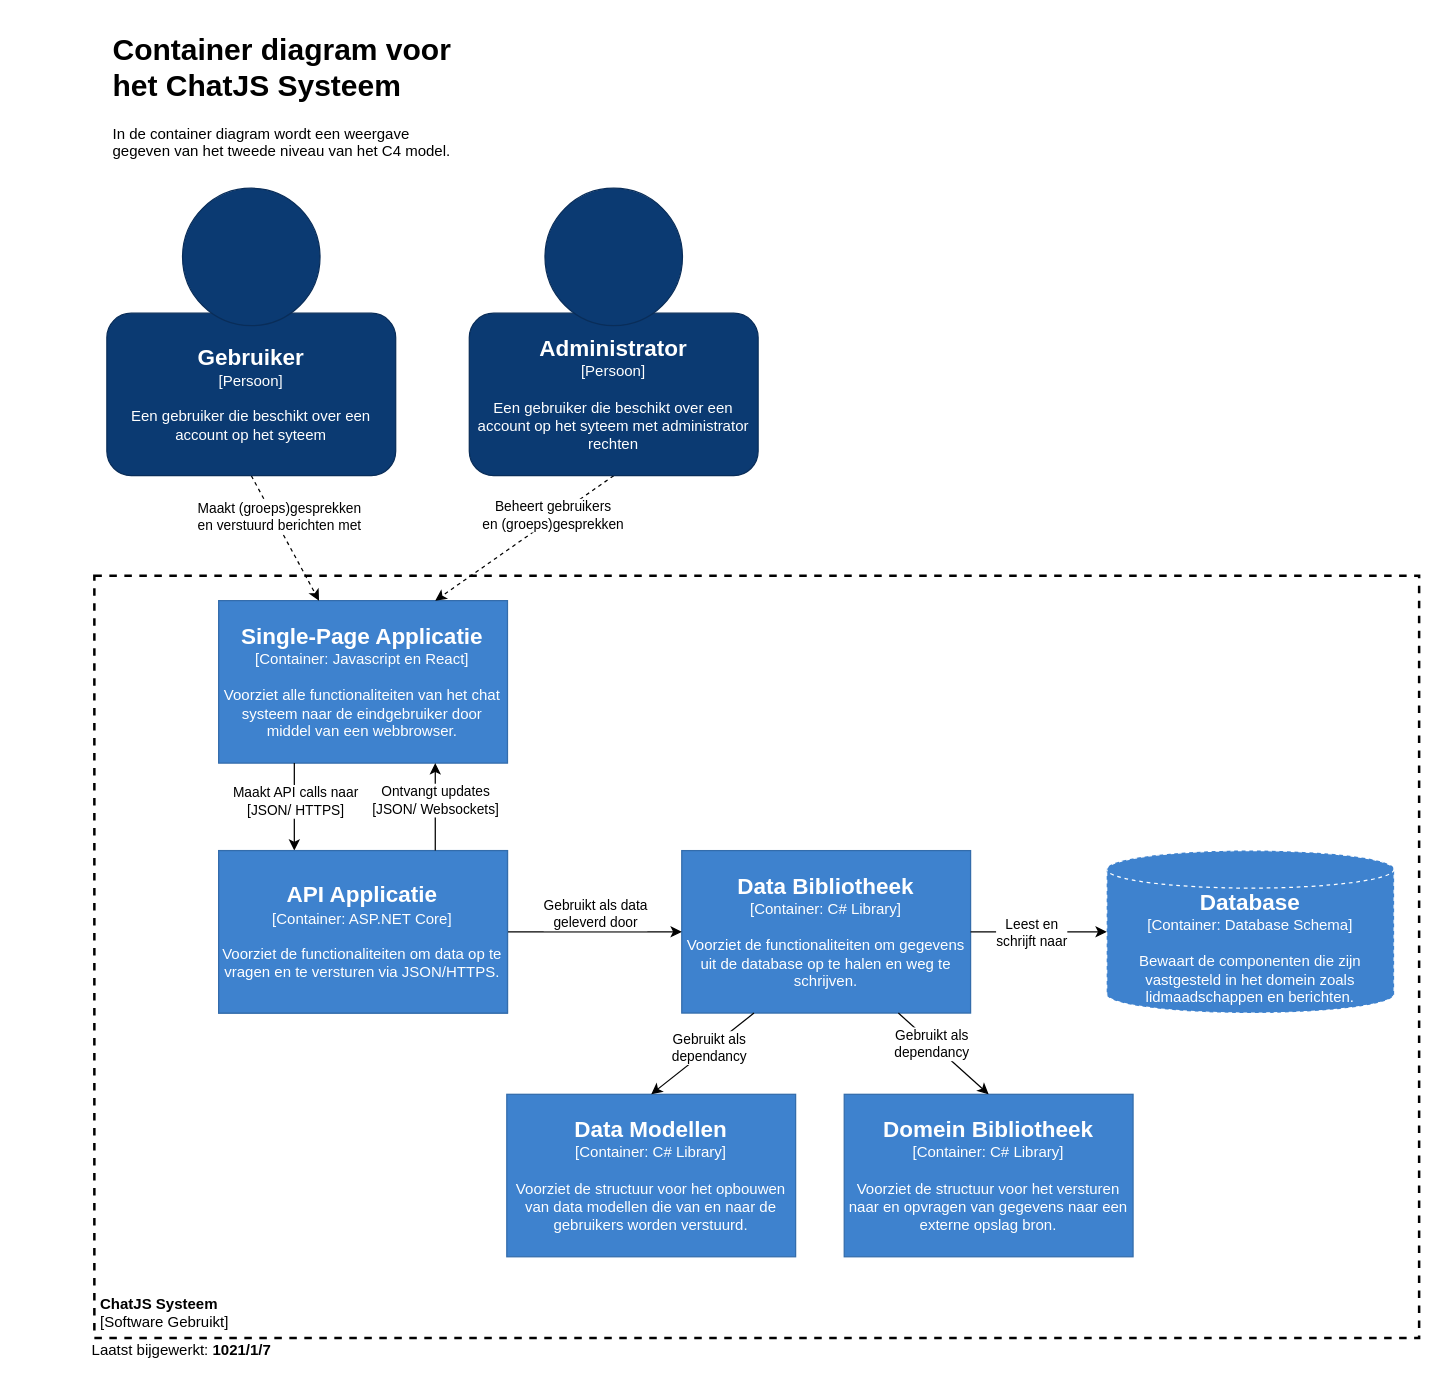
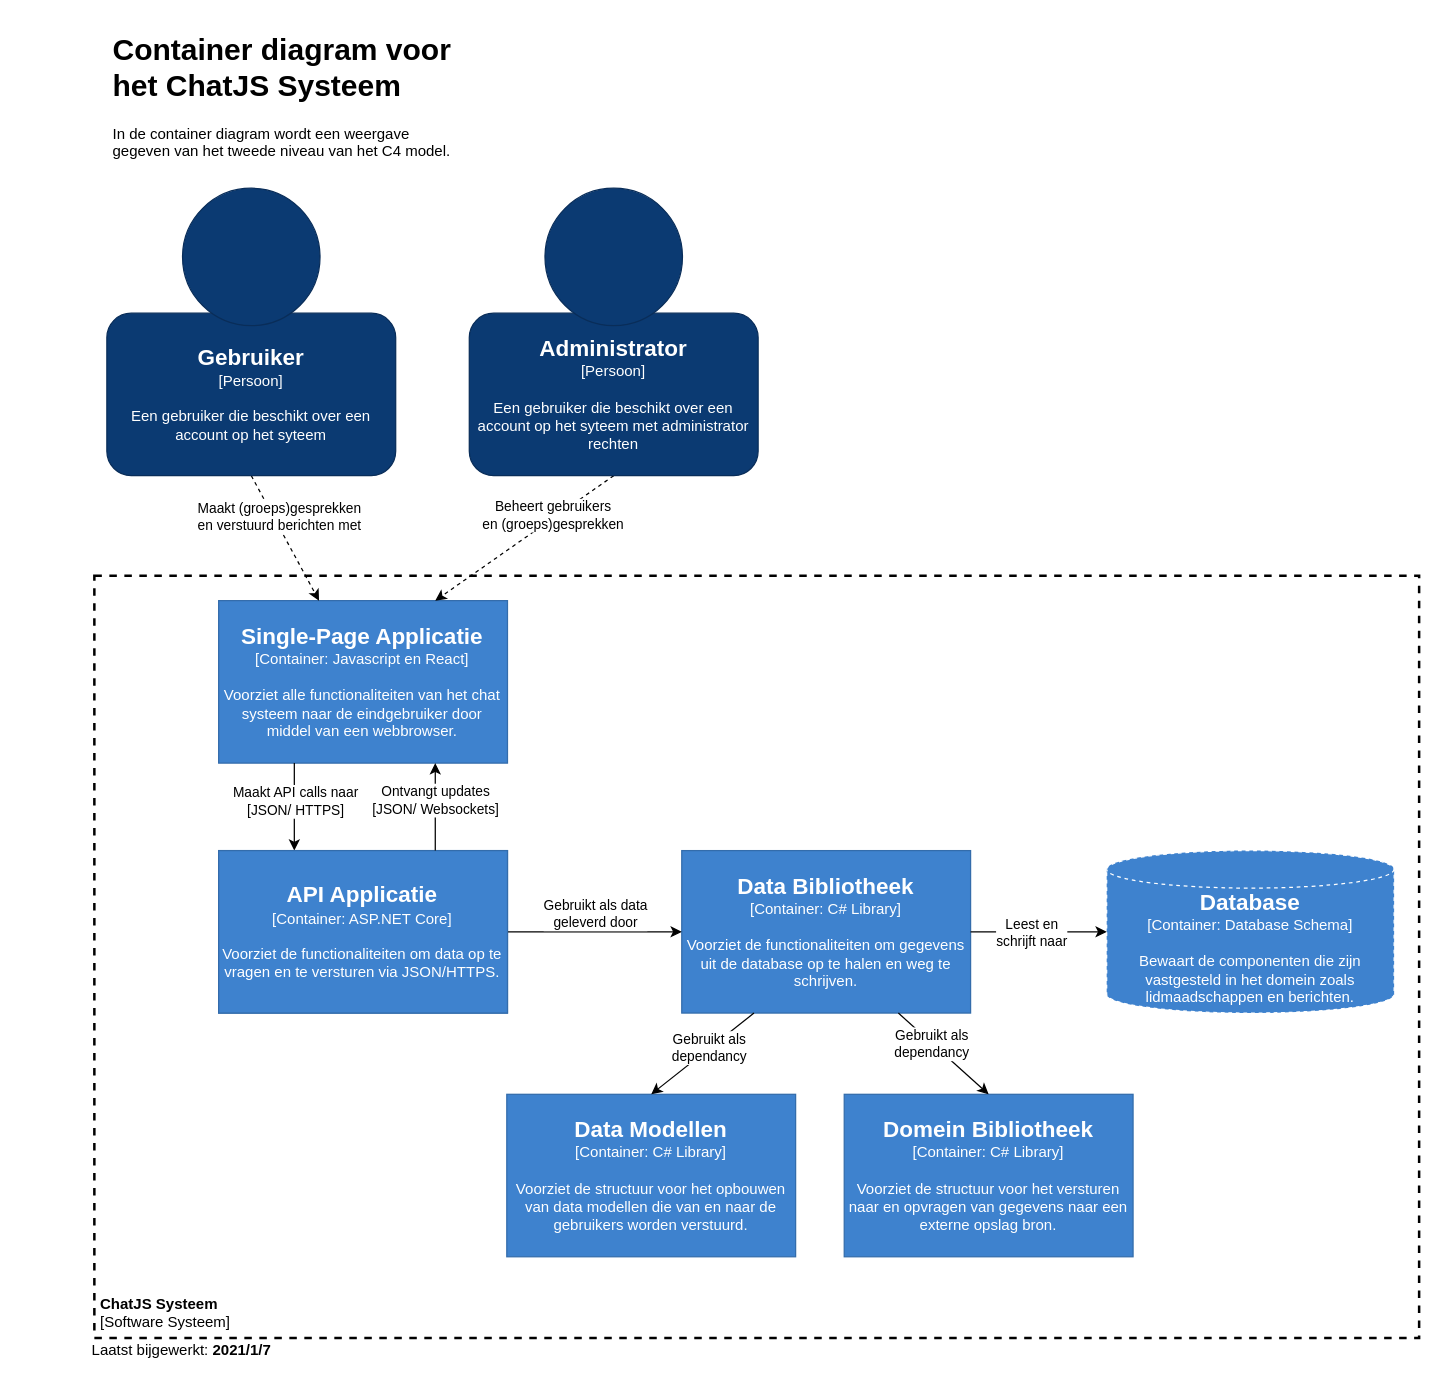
node "ChatJS Systeem [Software Gebruikt]": label "ChatJS Systeem [Software Gebruikt]" -> "ChatJS Systeem [Software Systeem]"
node "Laatst bijgewerkt: 1021/1/7": label "Laatst bijgewerkt: 1021/1/7" -> "Laatst bijgewerkt: 2021/1/7"
